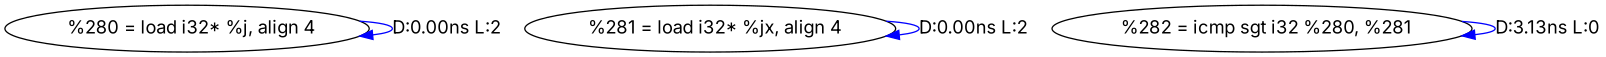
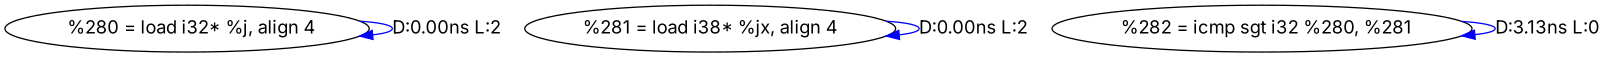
node "%281 = load i32* %jx, align 4": label "%281 = load i32* %jx, align 4" -> "%281 = load i38* %jx, align 4"
